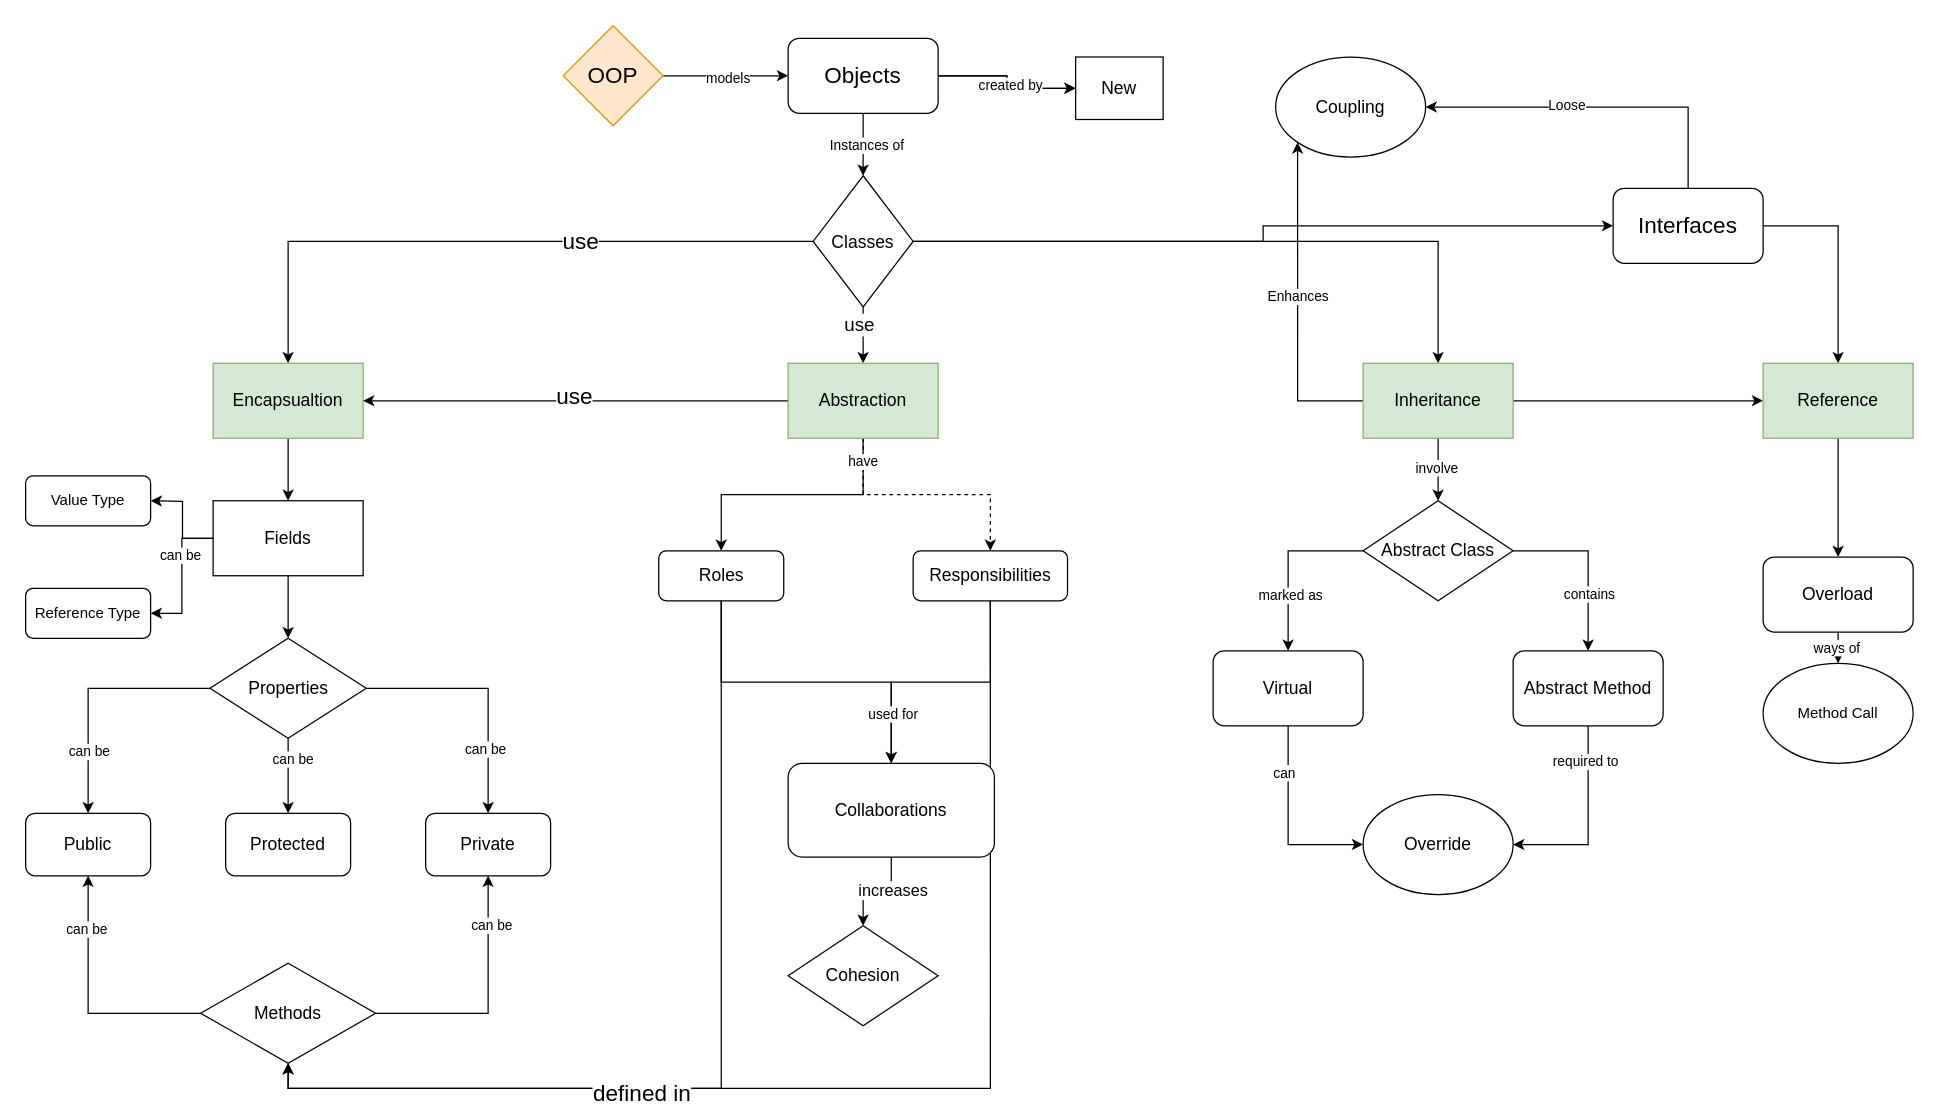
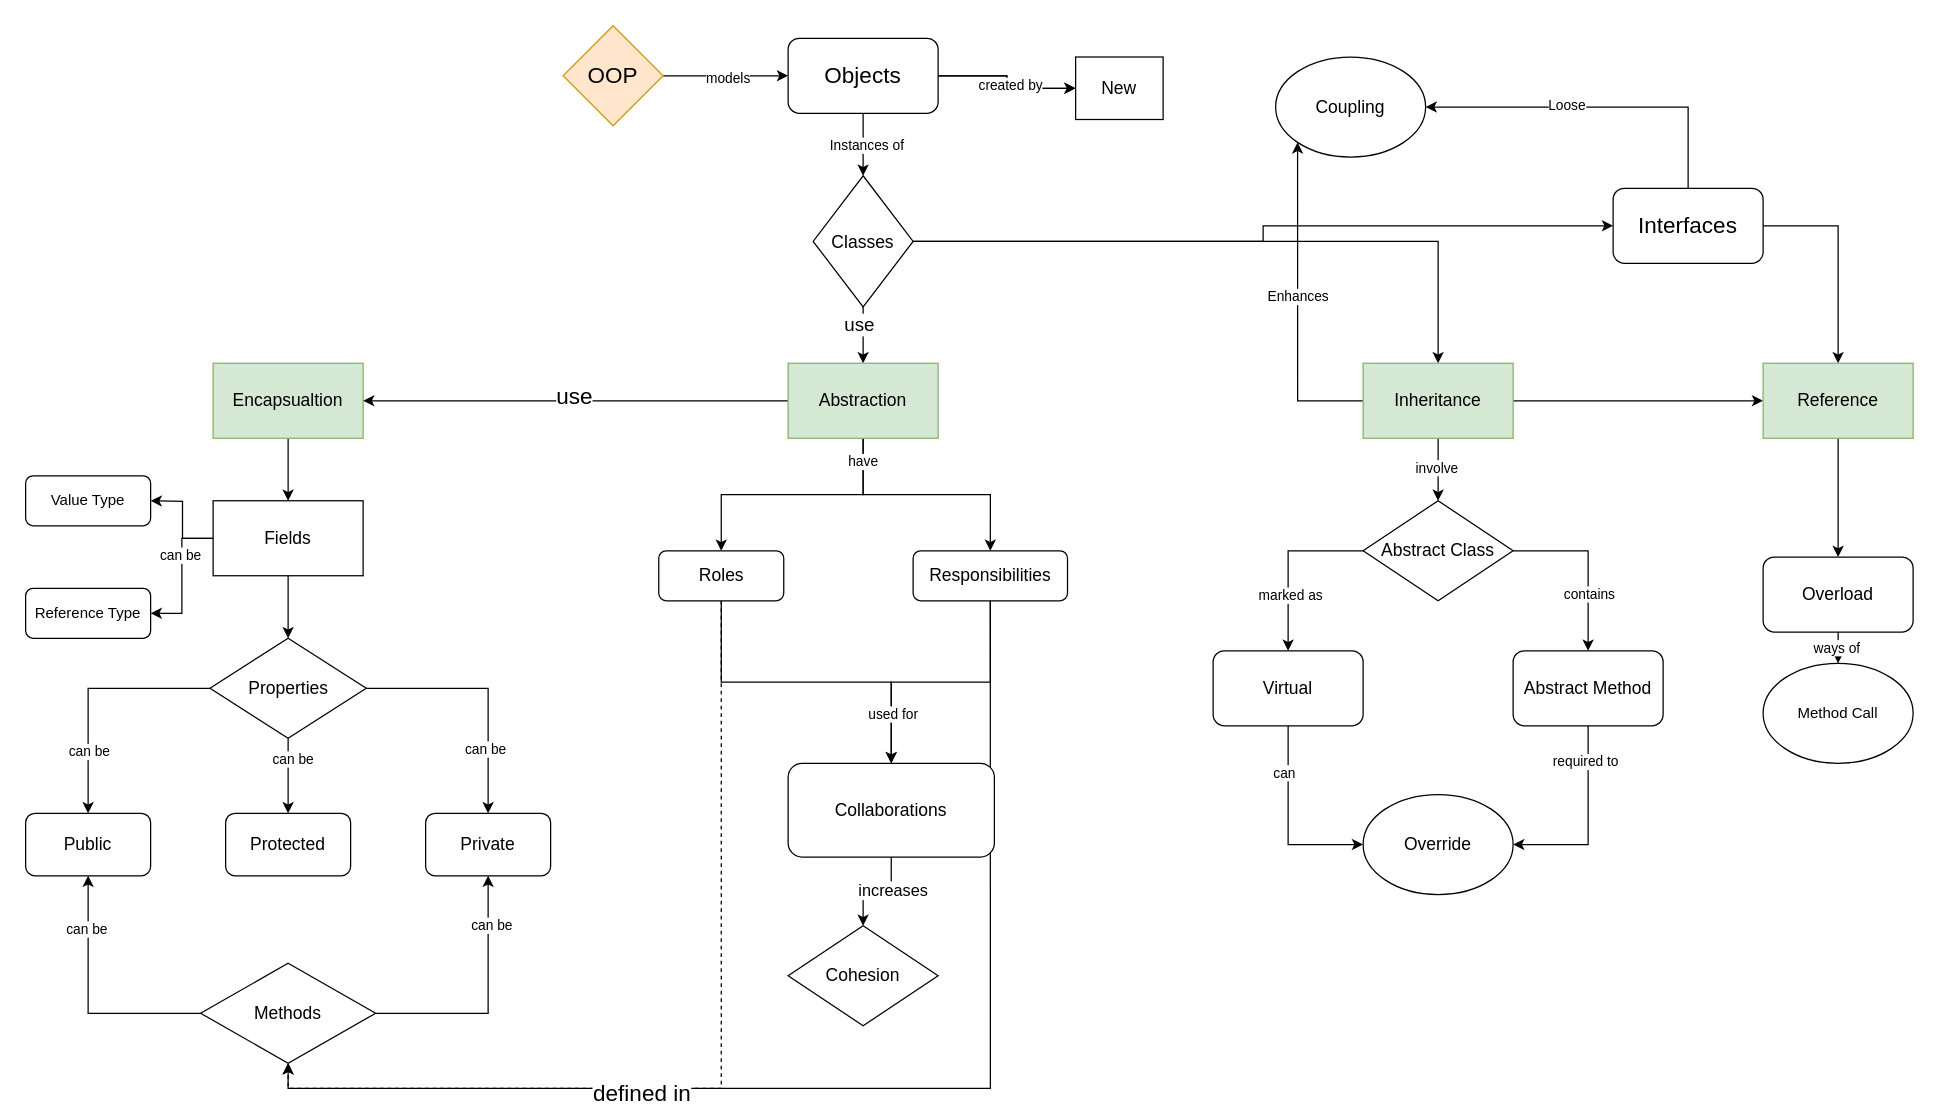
edge "Classes" -> "Encapsualtion": removed, label "use"
edge "Abstraction" -> "Responsibilities": style dashed -> solid
edge "Roles" -> "Methods": style solid -> dashed
